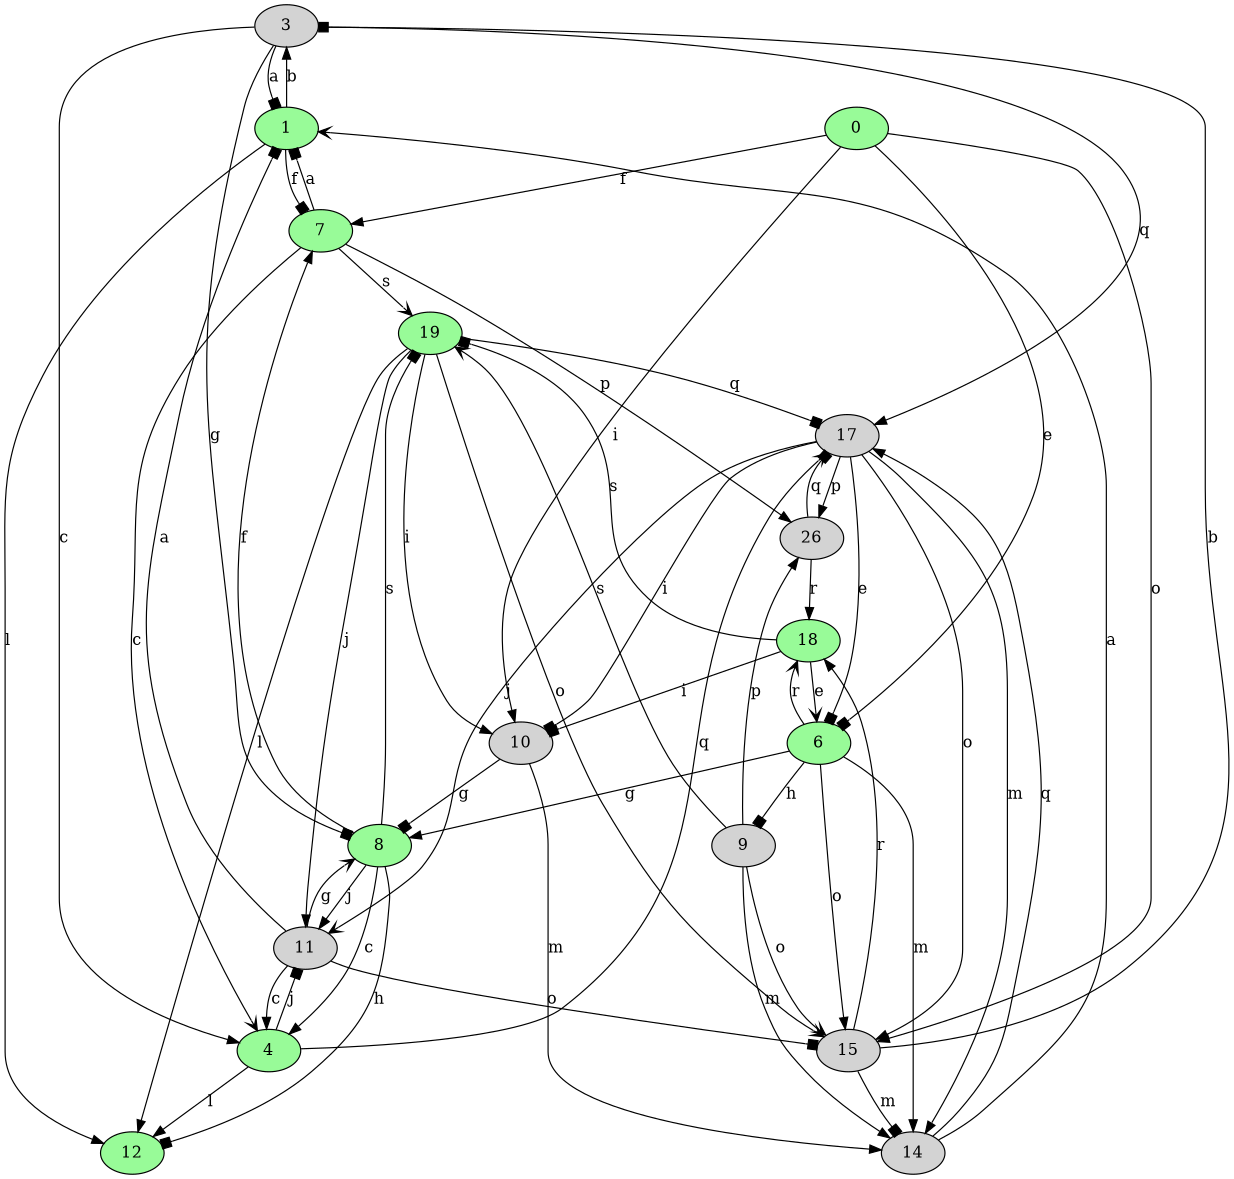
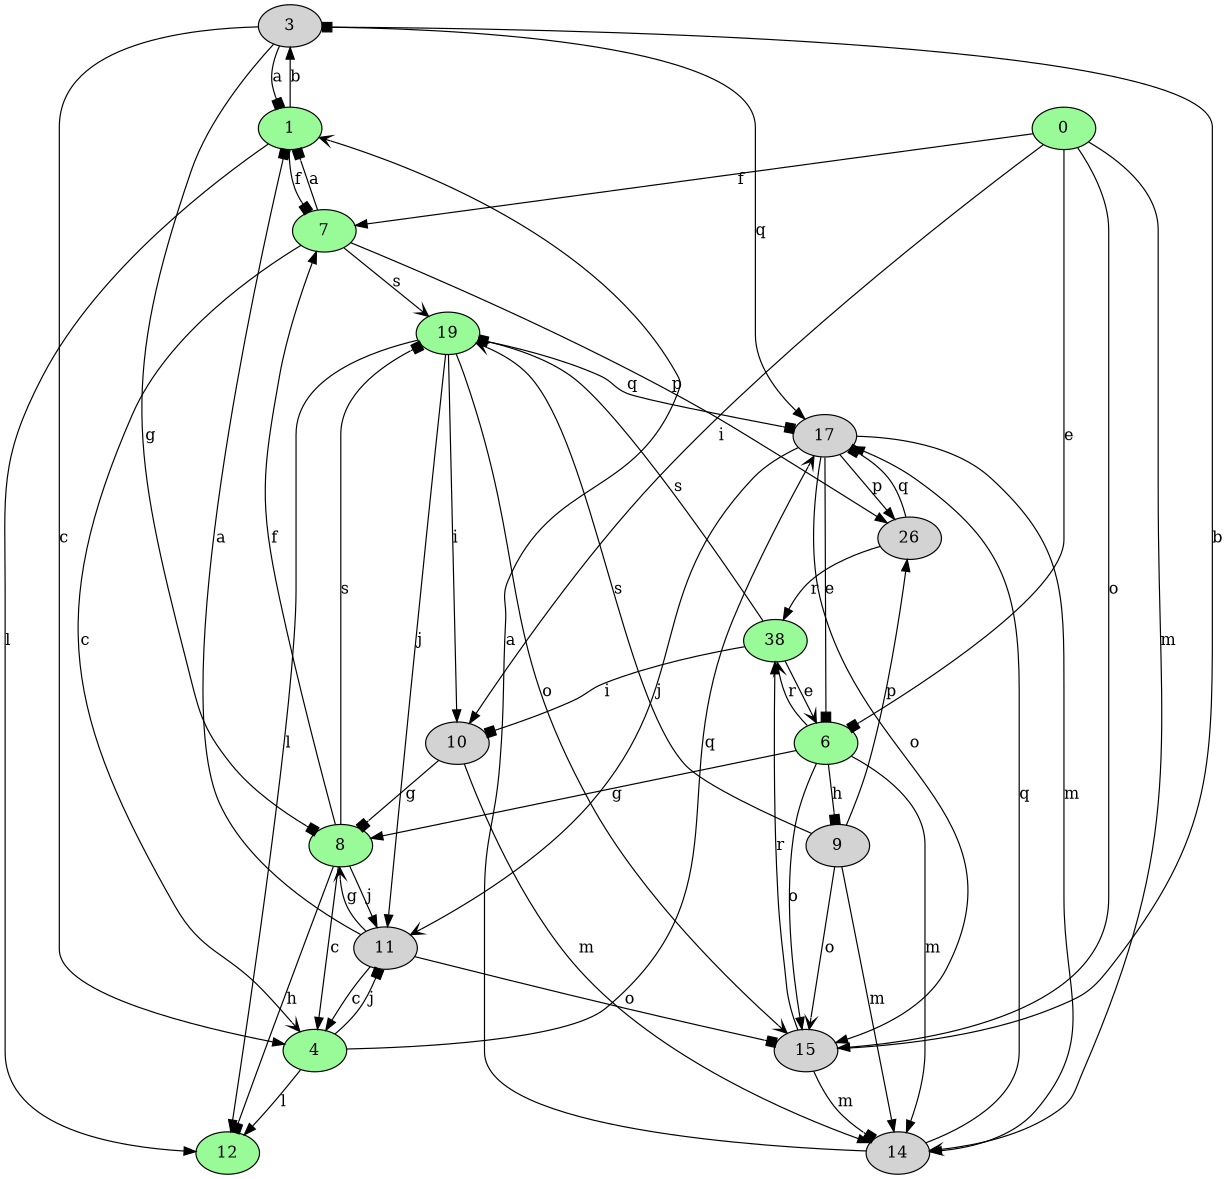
edge "17" -> "10": removed, label "i"
node "18": label "18" -> "38"
edge "0" -> "14": added, label "m"
